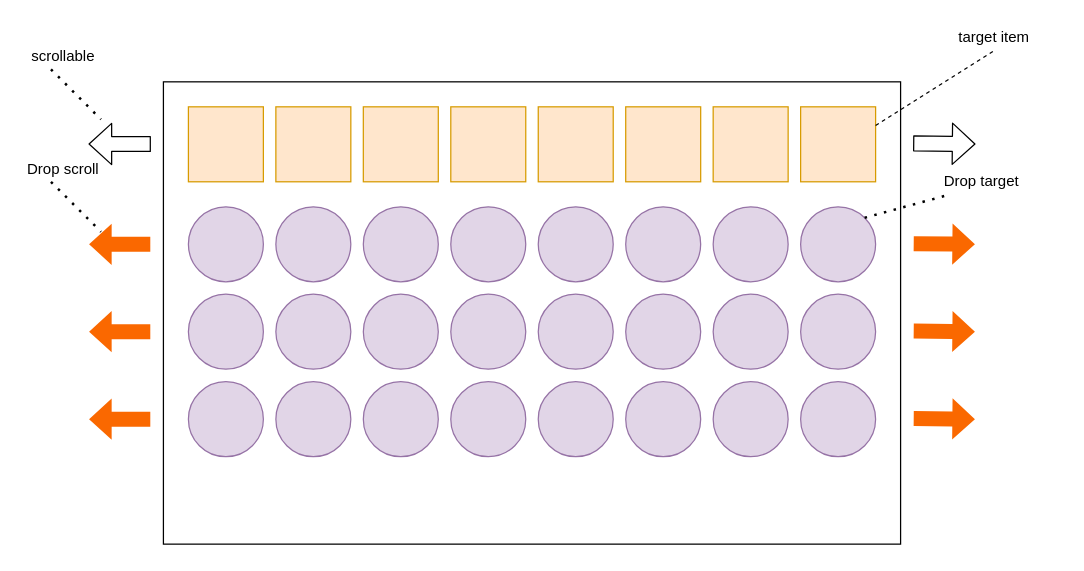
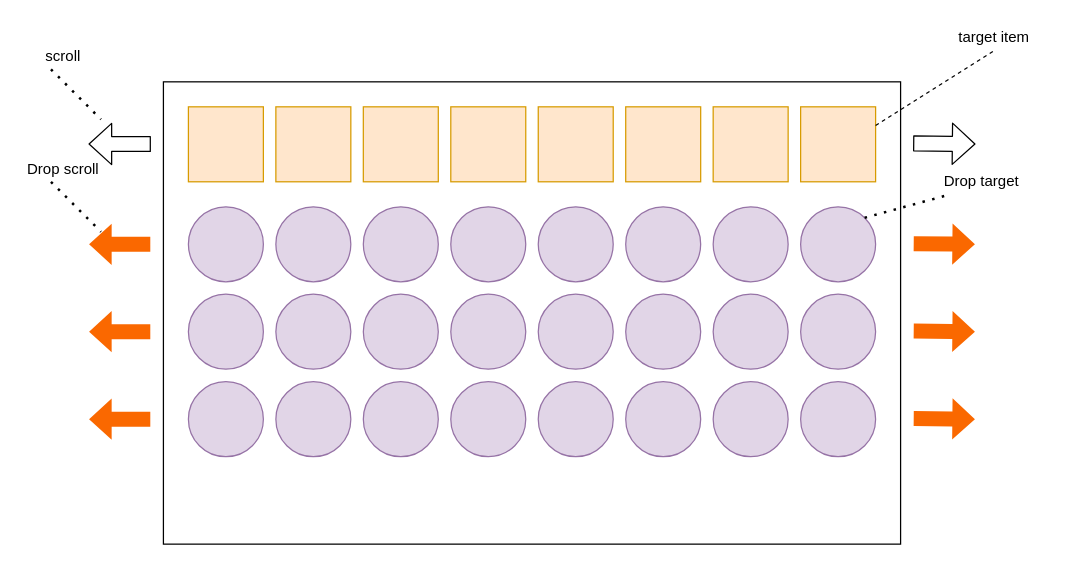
node "scrollable": label "scrollable" -> "scroll"
